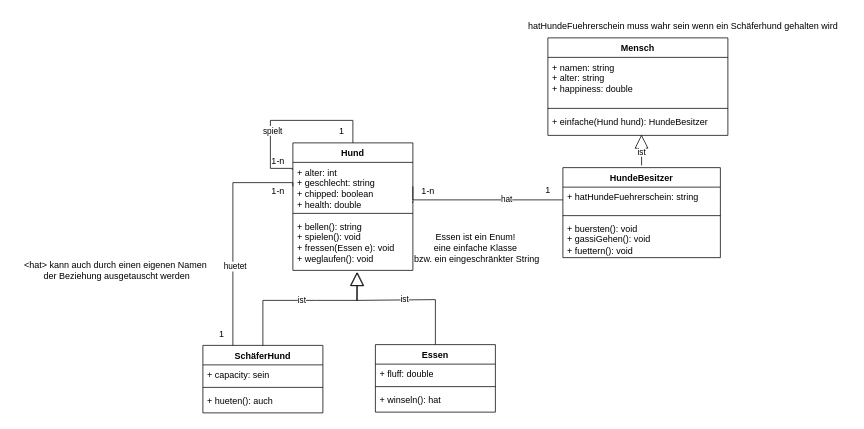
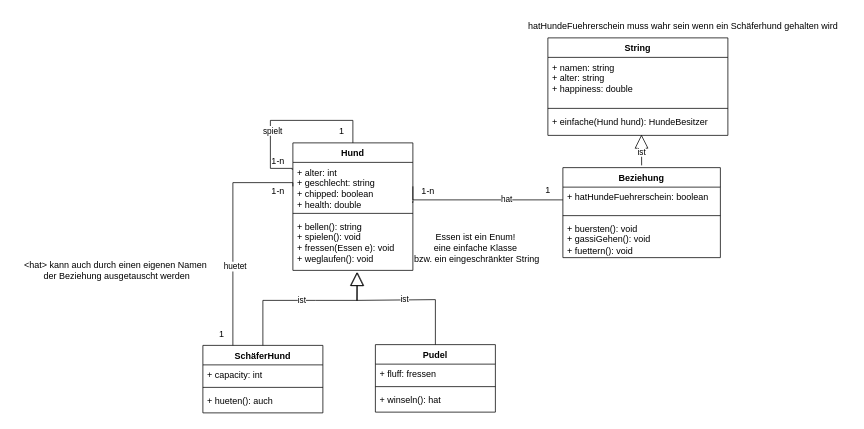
node "Mensch": label "Mensch" -> "String"
node "HundeBesitzer": label "HundeBesitzer" -> "Beziehung"
node "+ hatHundeFuehrerschein: string": label "+ hatHundeFuehrerschein: string" -> "+ hatHundeFuehrerschein: boolean"
node "Essen": label "Essen" -> "Pudel"
node "+ fluff: double": label "+ fluff: double" -> "+ fluff: fressen"
node "+ capacity: sein": label "+ capacity: sein" -> "+ capacity: int"
